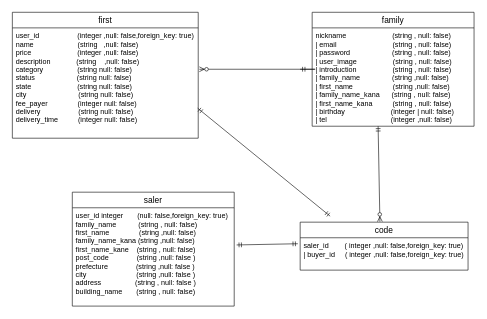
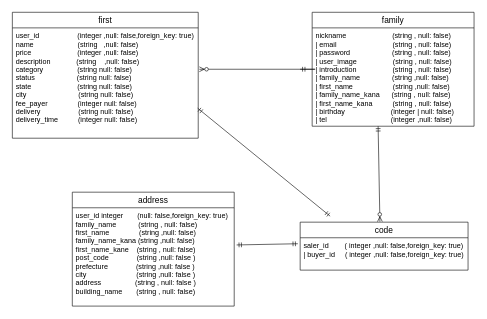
node "saler": label "saler" -> "address"
